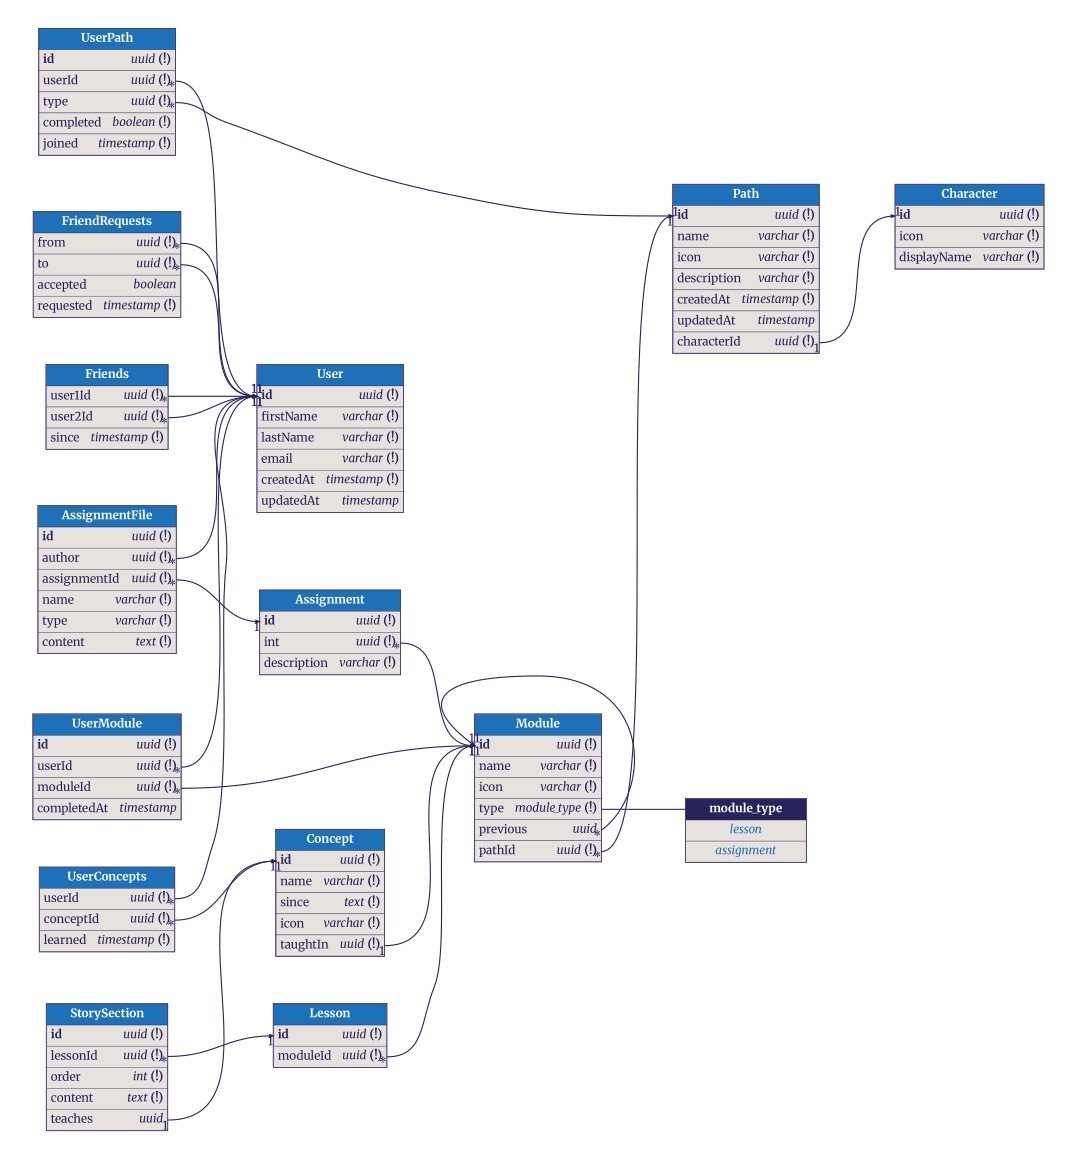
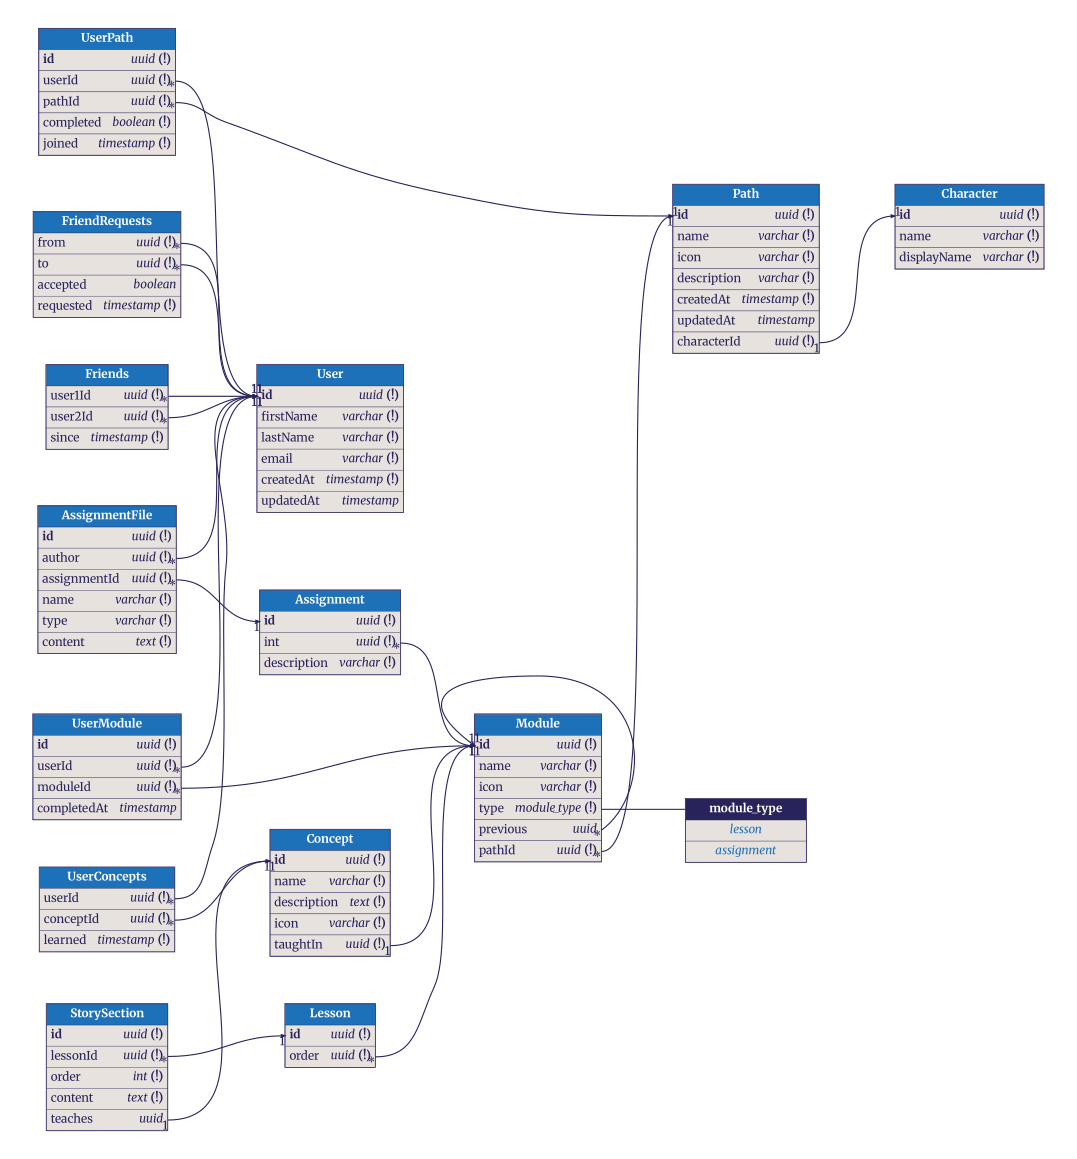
node "UserPath": text "type" -> "pathId"
node "Character": text "icon" -> "name"
node "Concept": text "since" -> "description"
node "Lesson": text "moduleId" -> "order"
